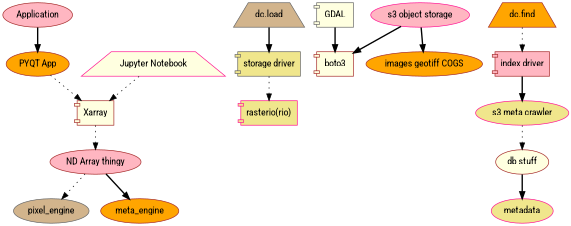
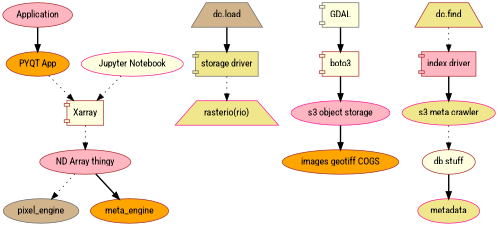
node "dc.find": fillcolor orange -> khaki
edge "s3 object storage" -> "boto3": reversed
node "Jupyter Notebook": shape trapezium -> ellipse
node "rasterio(rio)": shape component -> trapezium
